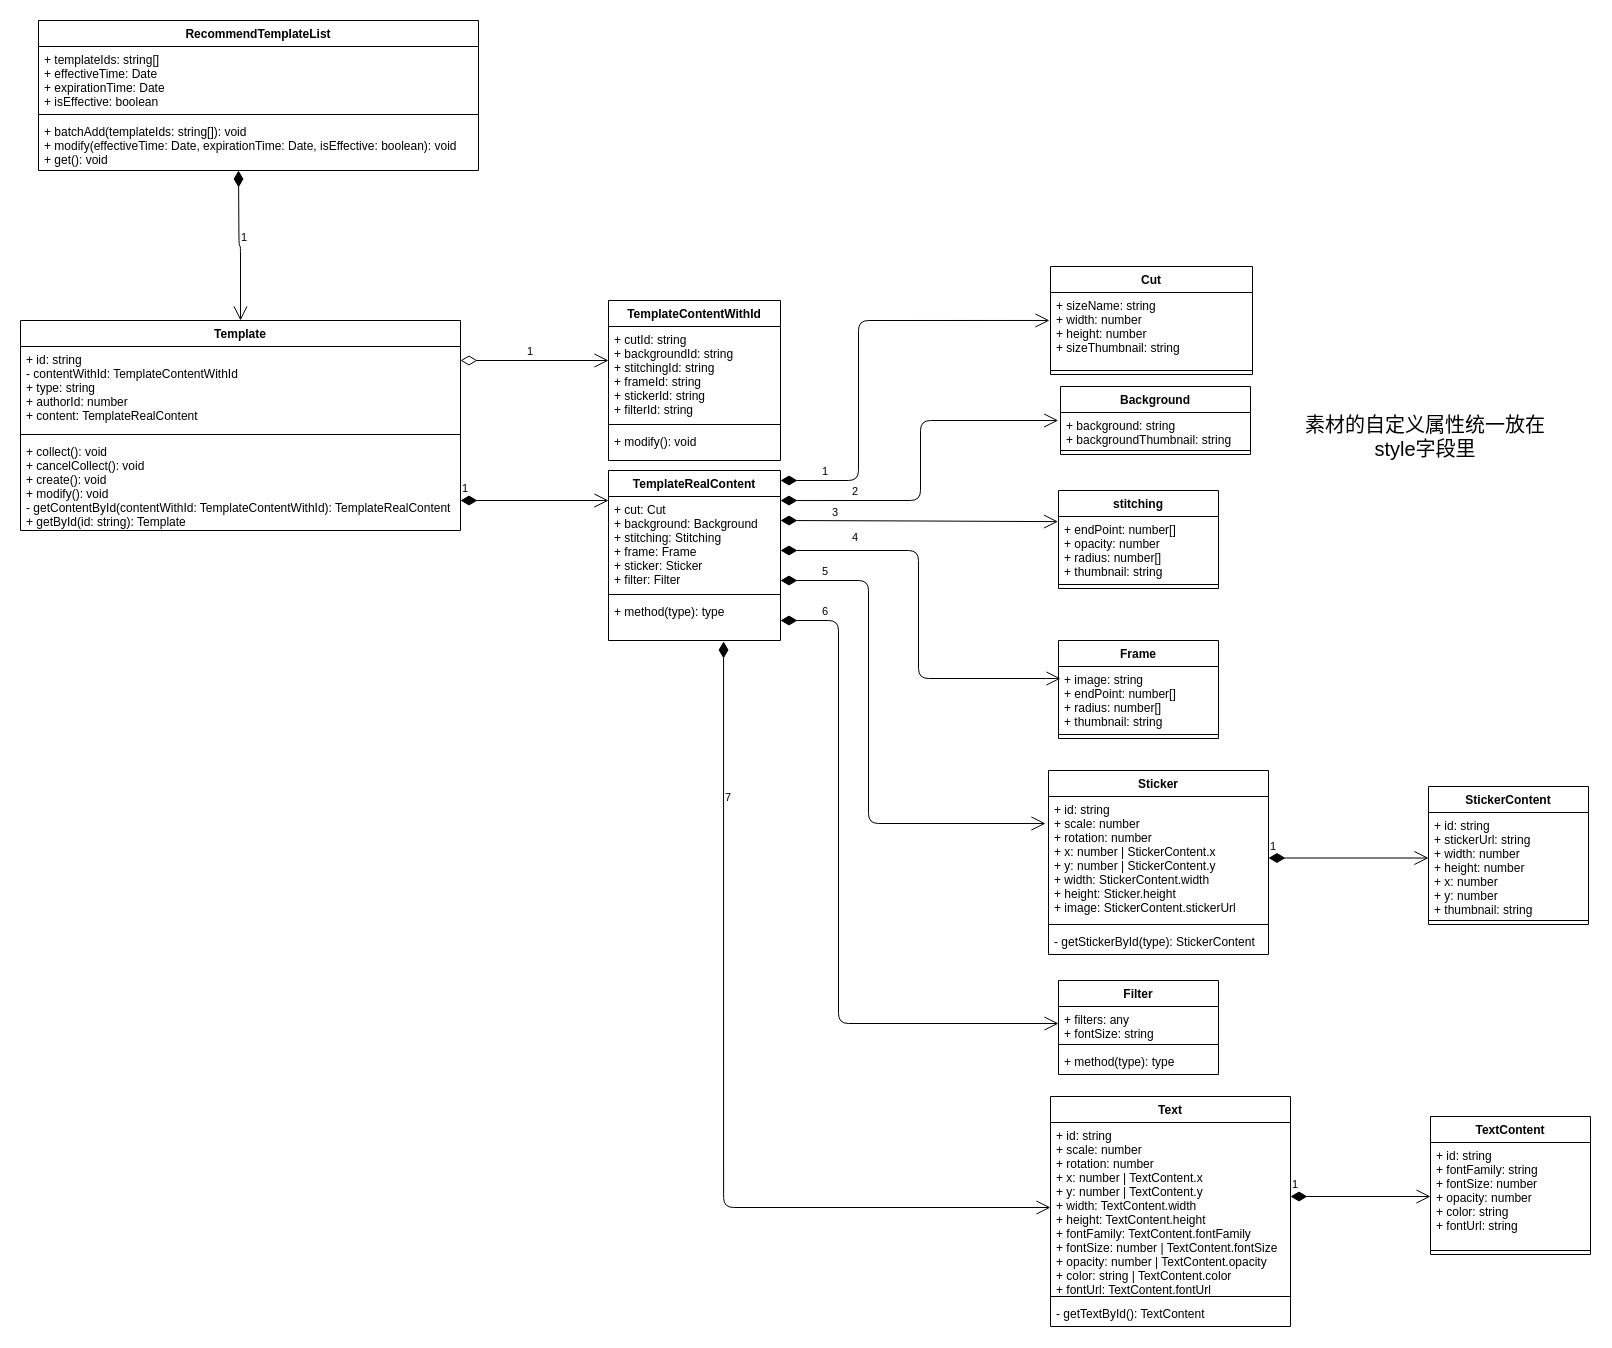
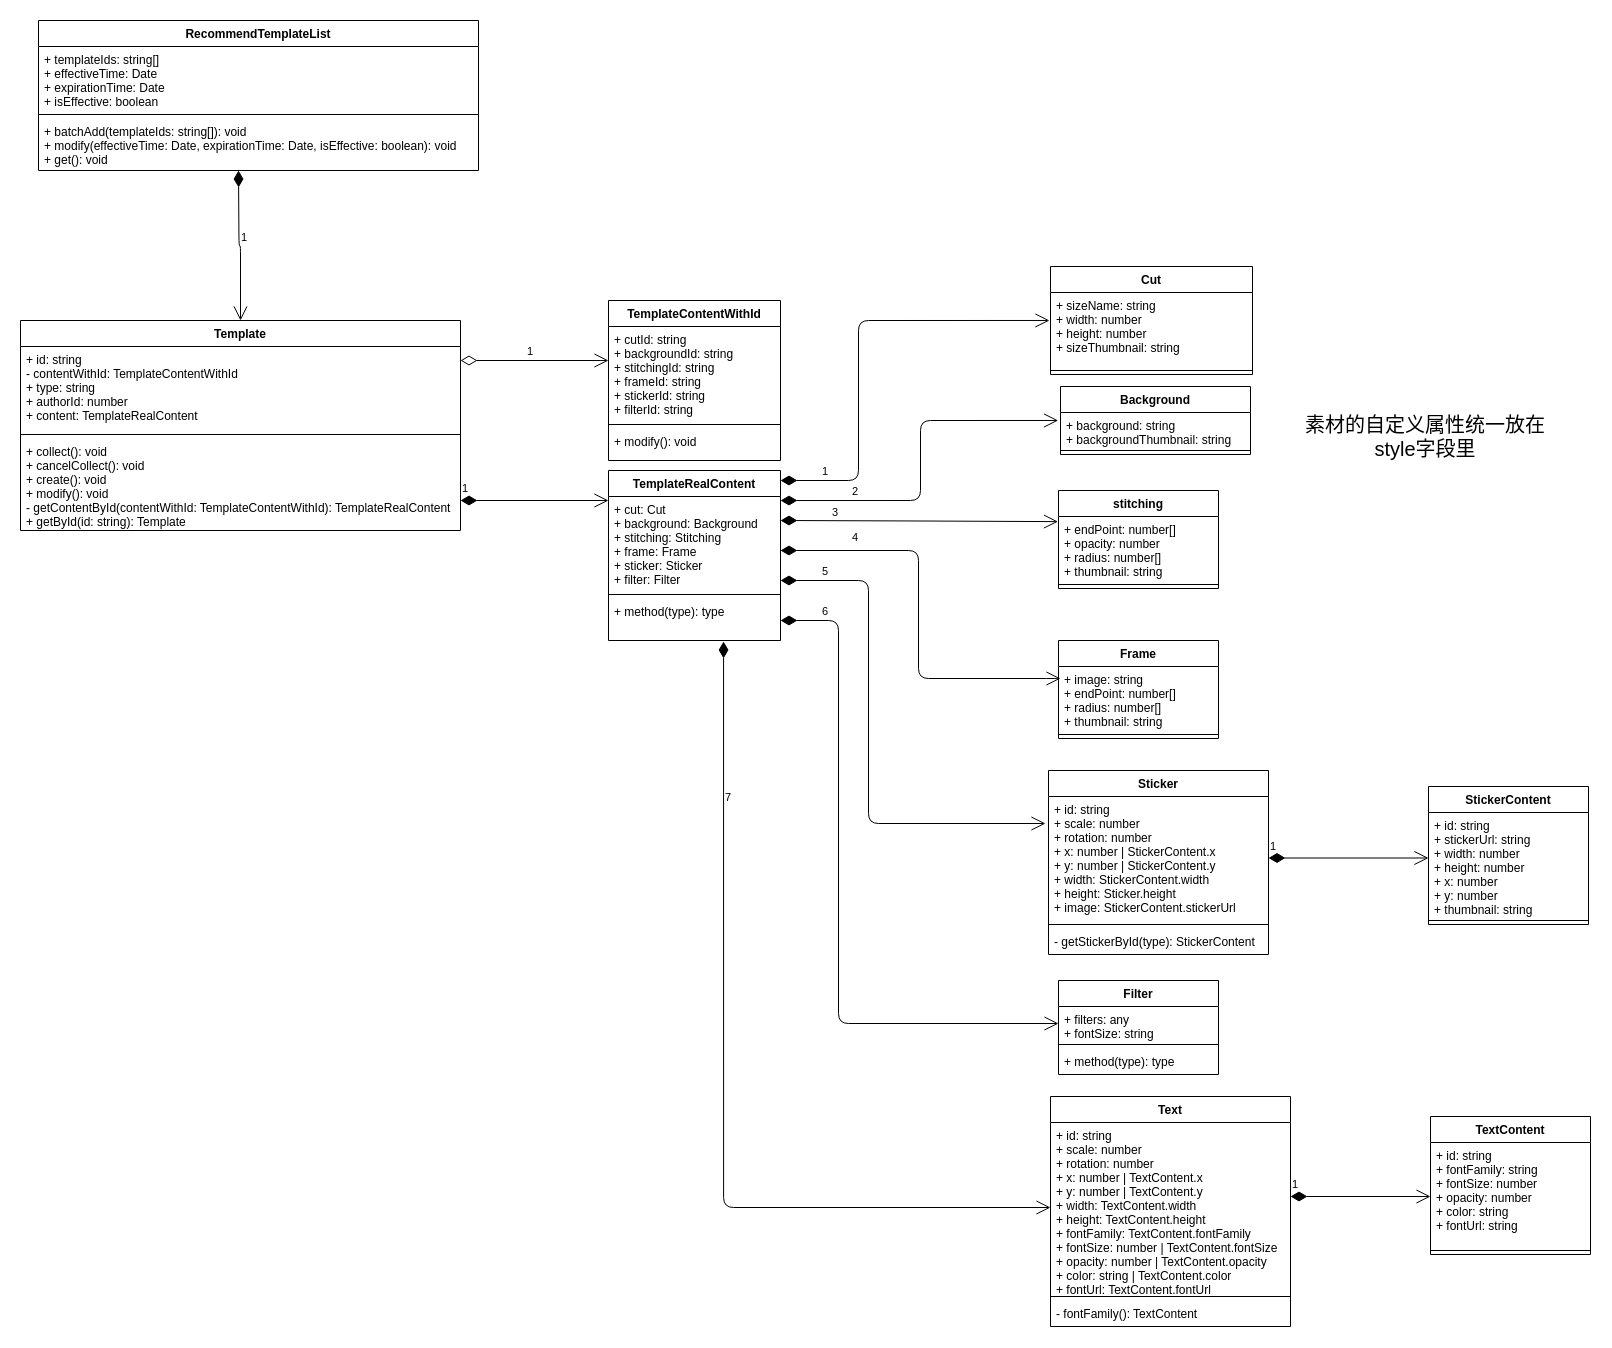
node "- getTextById(): TextContent": label "- getTextById(): TextContent" -> "- fontFamily(): TextContent"
